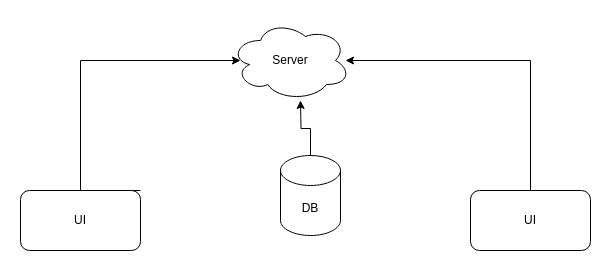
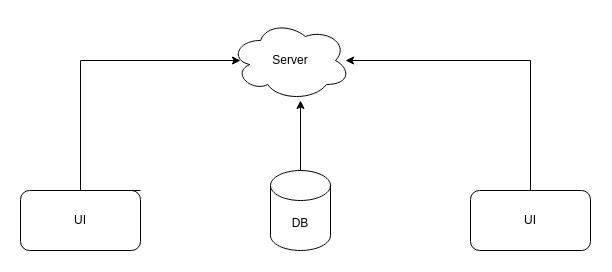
node "DB": moved (311, 196) -> (301, 211)
